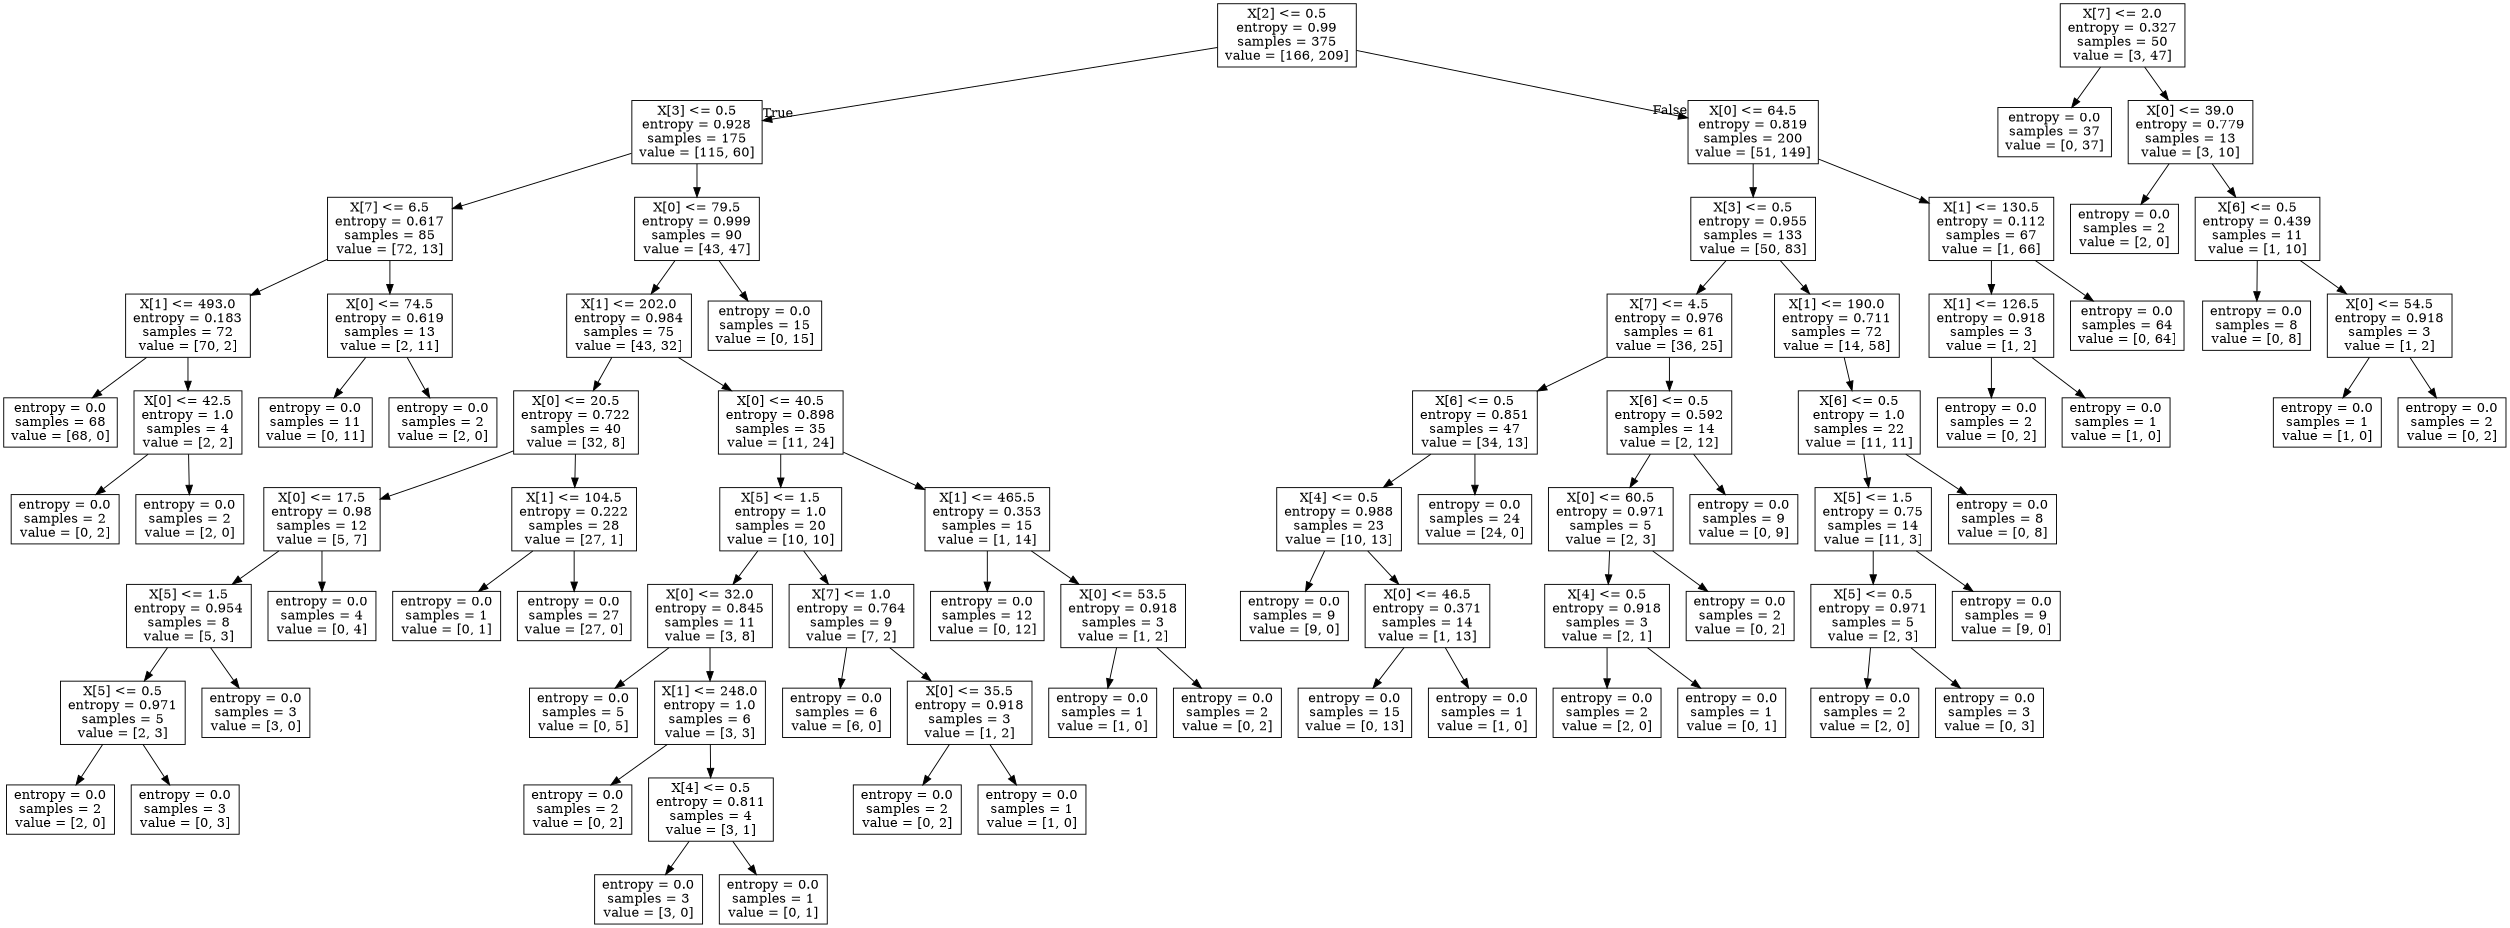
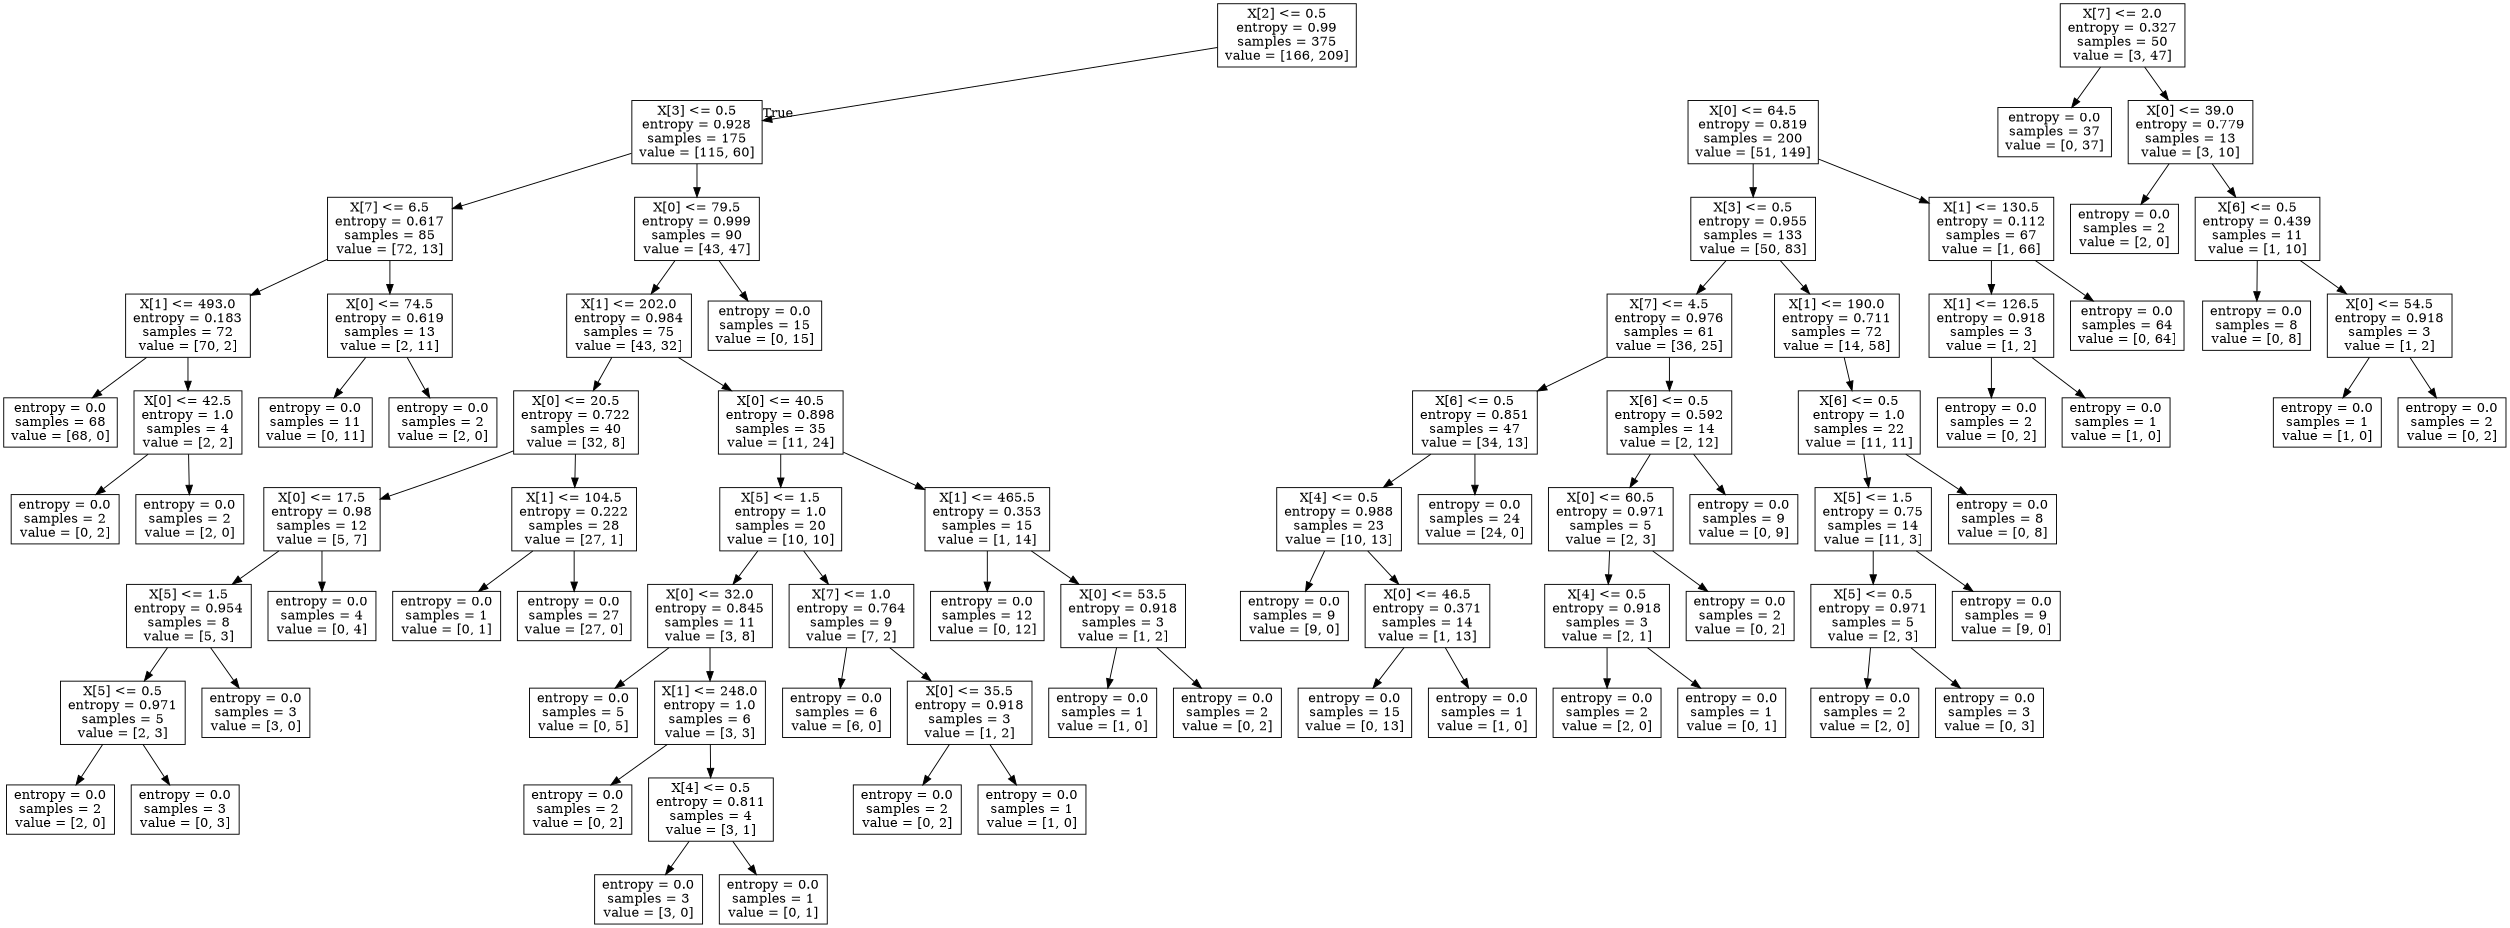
edge "X[2] <= 0.5 entropy = 0.99 samples = 375 value = [166, 209]" -> "X[0] <= 64.5 entropy = 0.819 samples = 200 value = [51, 149]": removed
